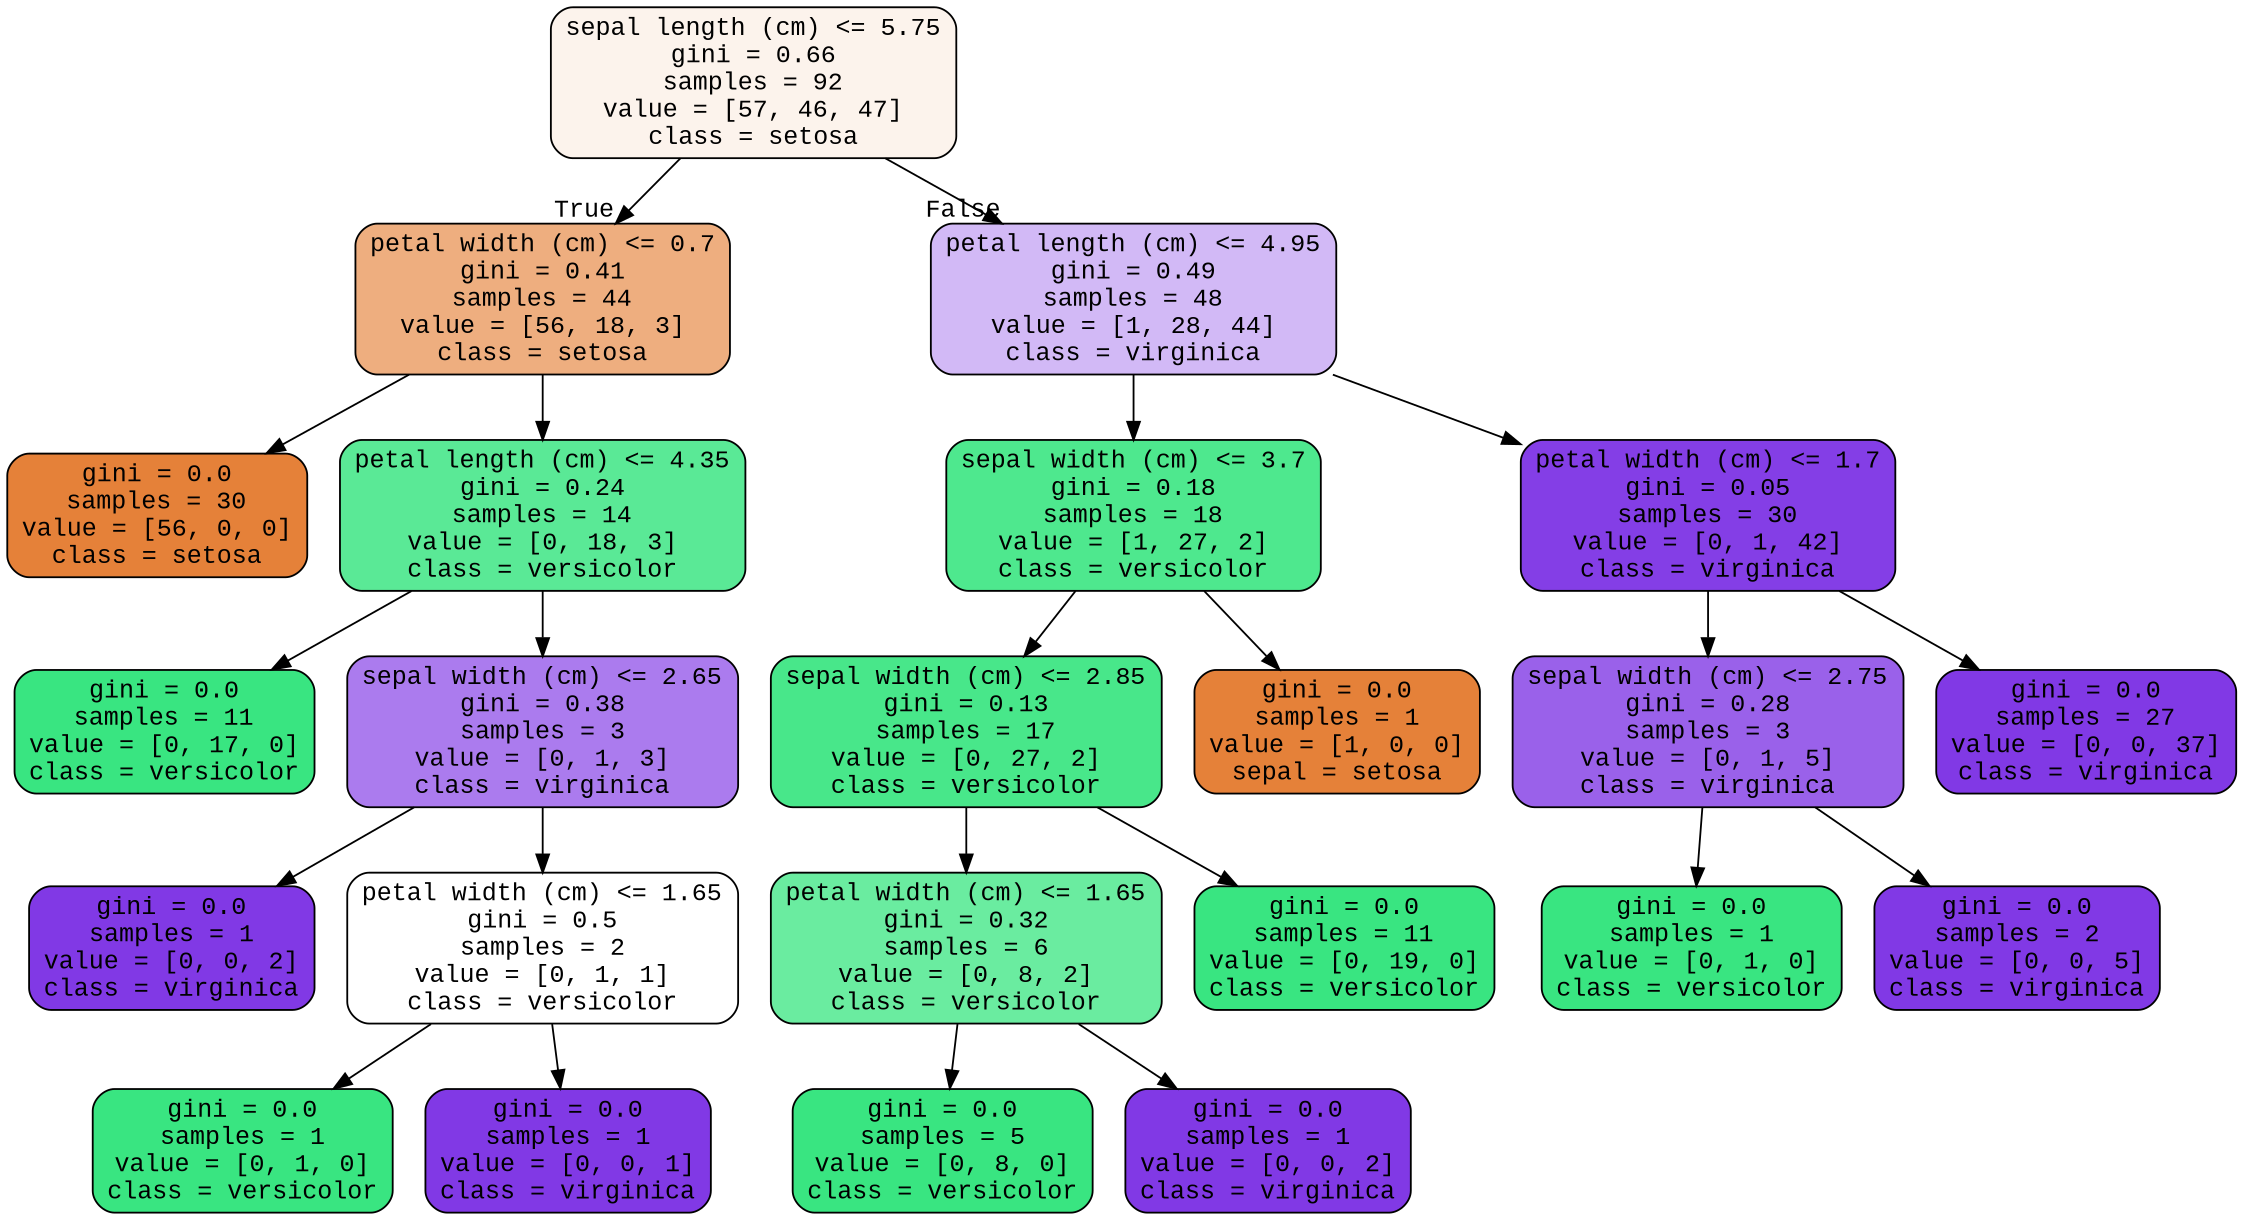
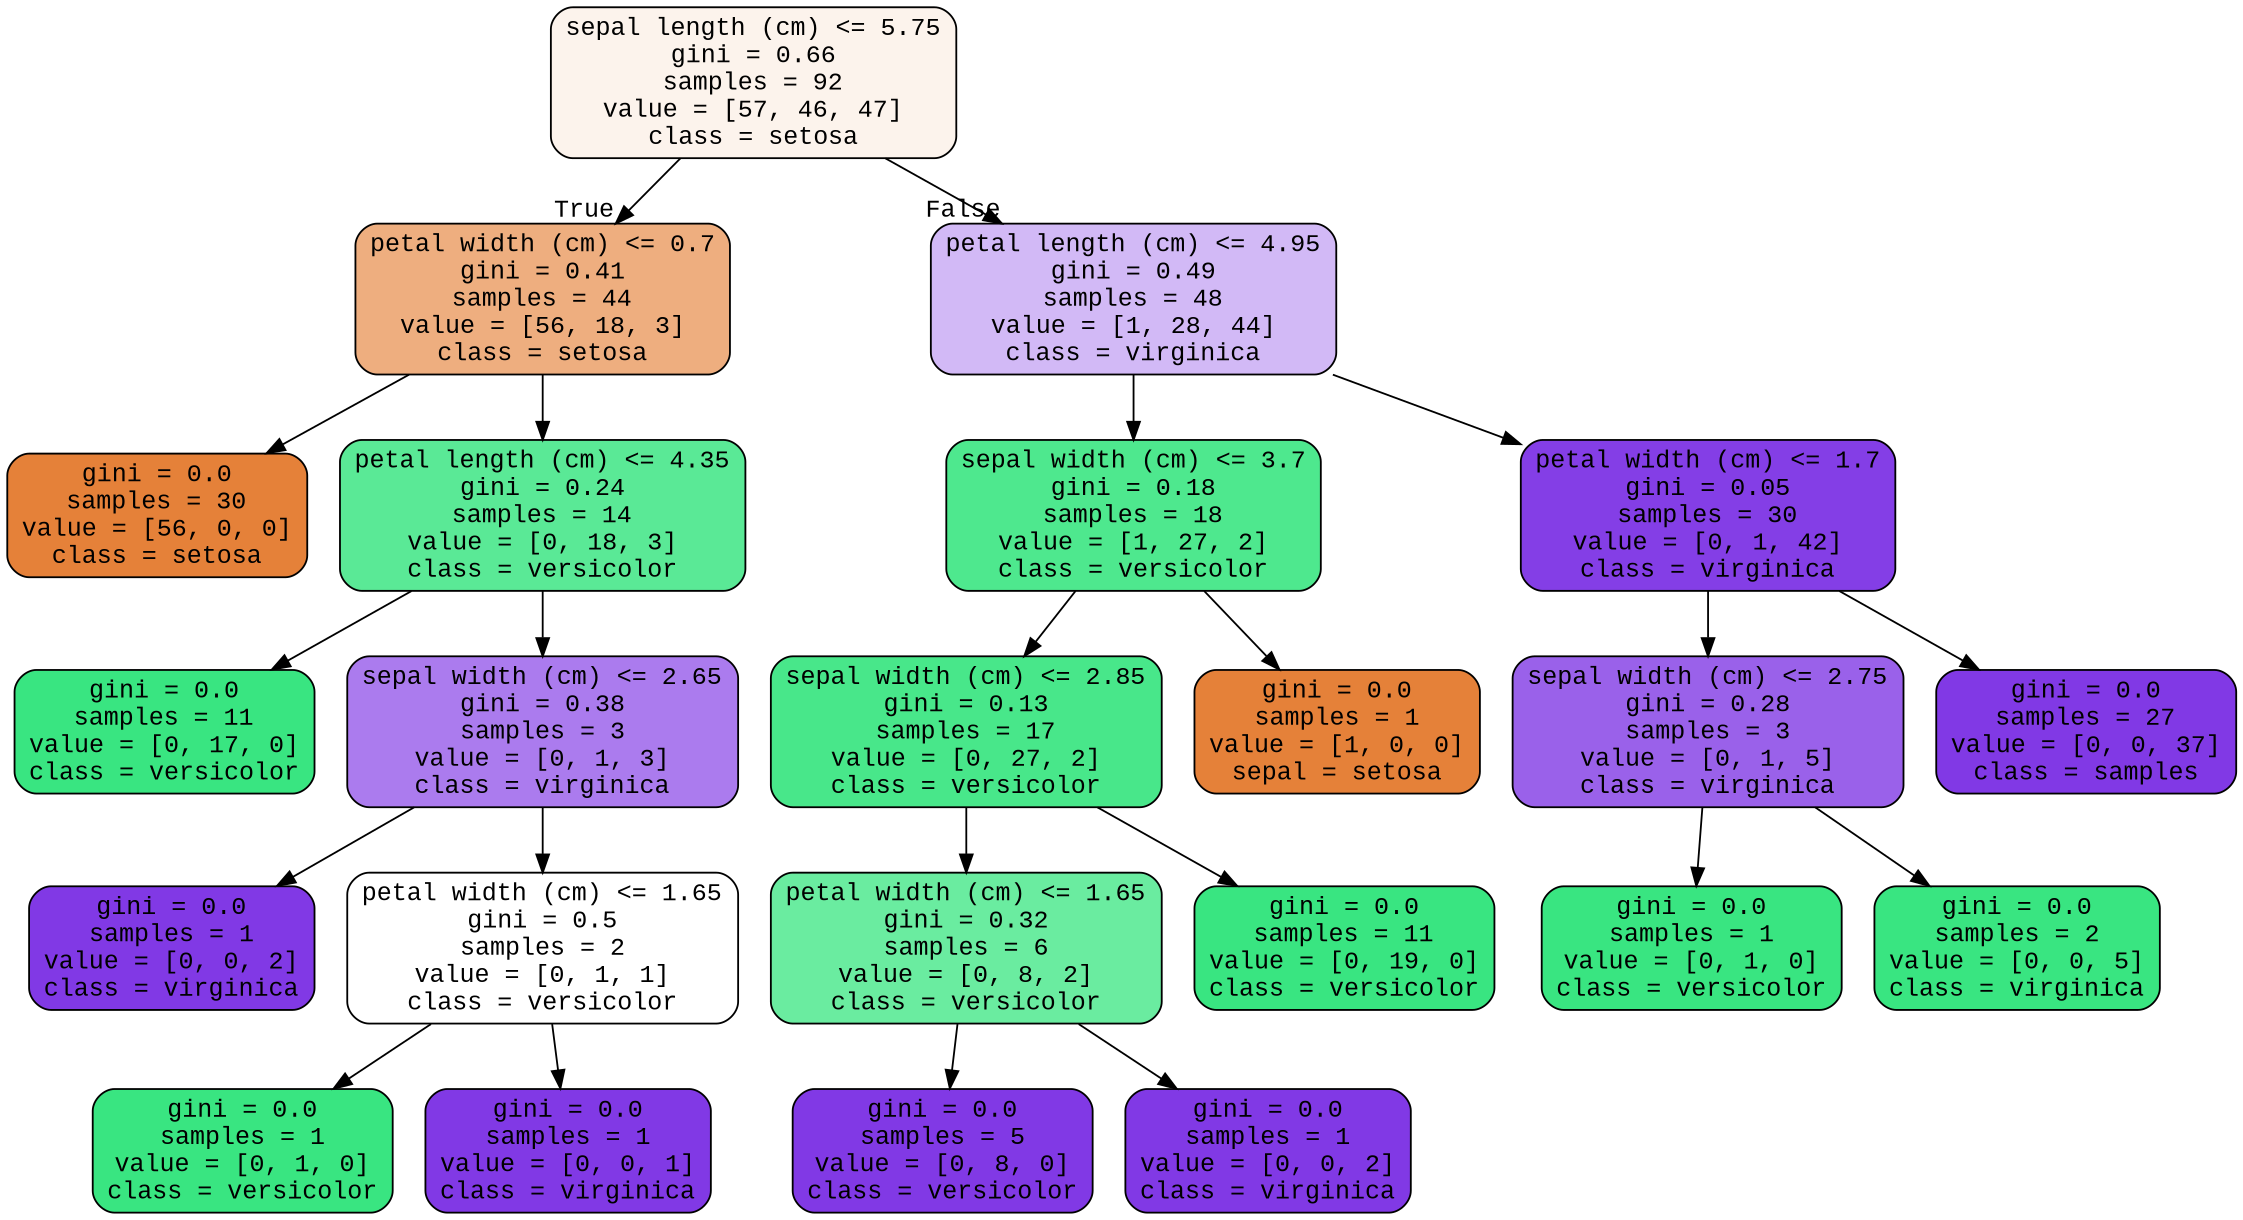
node "gini = 0.0 samples = 27 value = [0, 0, 37] class = virginica": label "gini = 0.0 samples = 27 value = [0, 0, 37] class = virginica" -> "gini = 0.0 samples = 27 value = [0, 0, 37] class = samples"
node "gini = 0.0 samples = 2 value = [0, 0, 5] class = virginica": fillcolor #8139e5 -> #39e581
node "gini = 0.0 samples = 5 value = [0, 8, 0] class = versicolor": fillcolor #39e581 -> #8139e5
